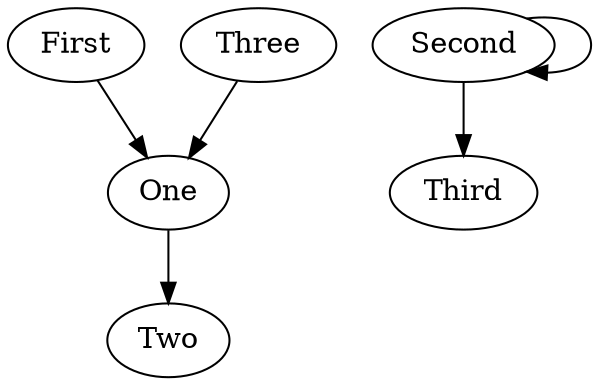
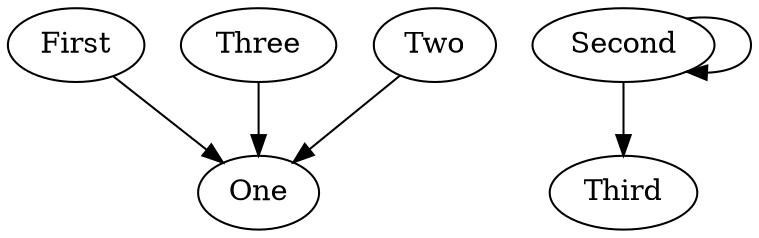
edge "One" -> "Two": reversed
